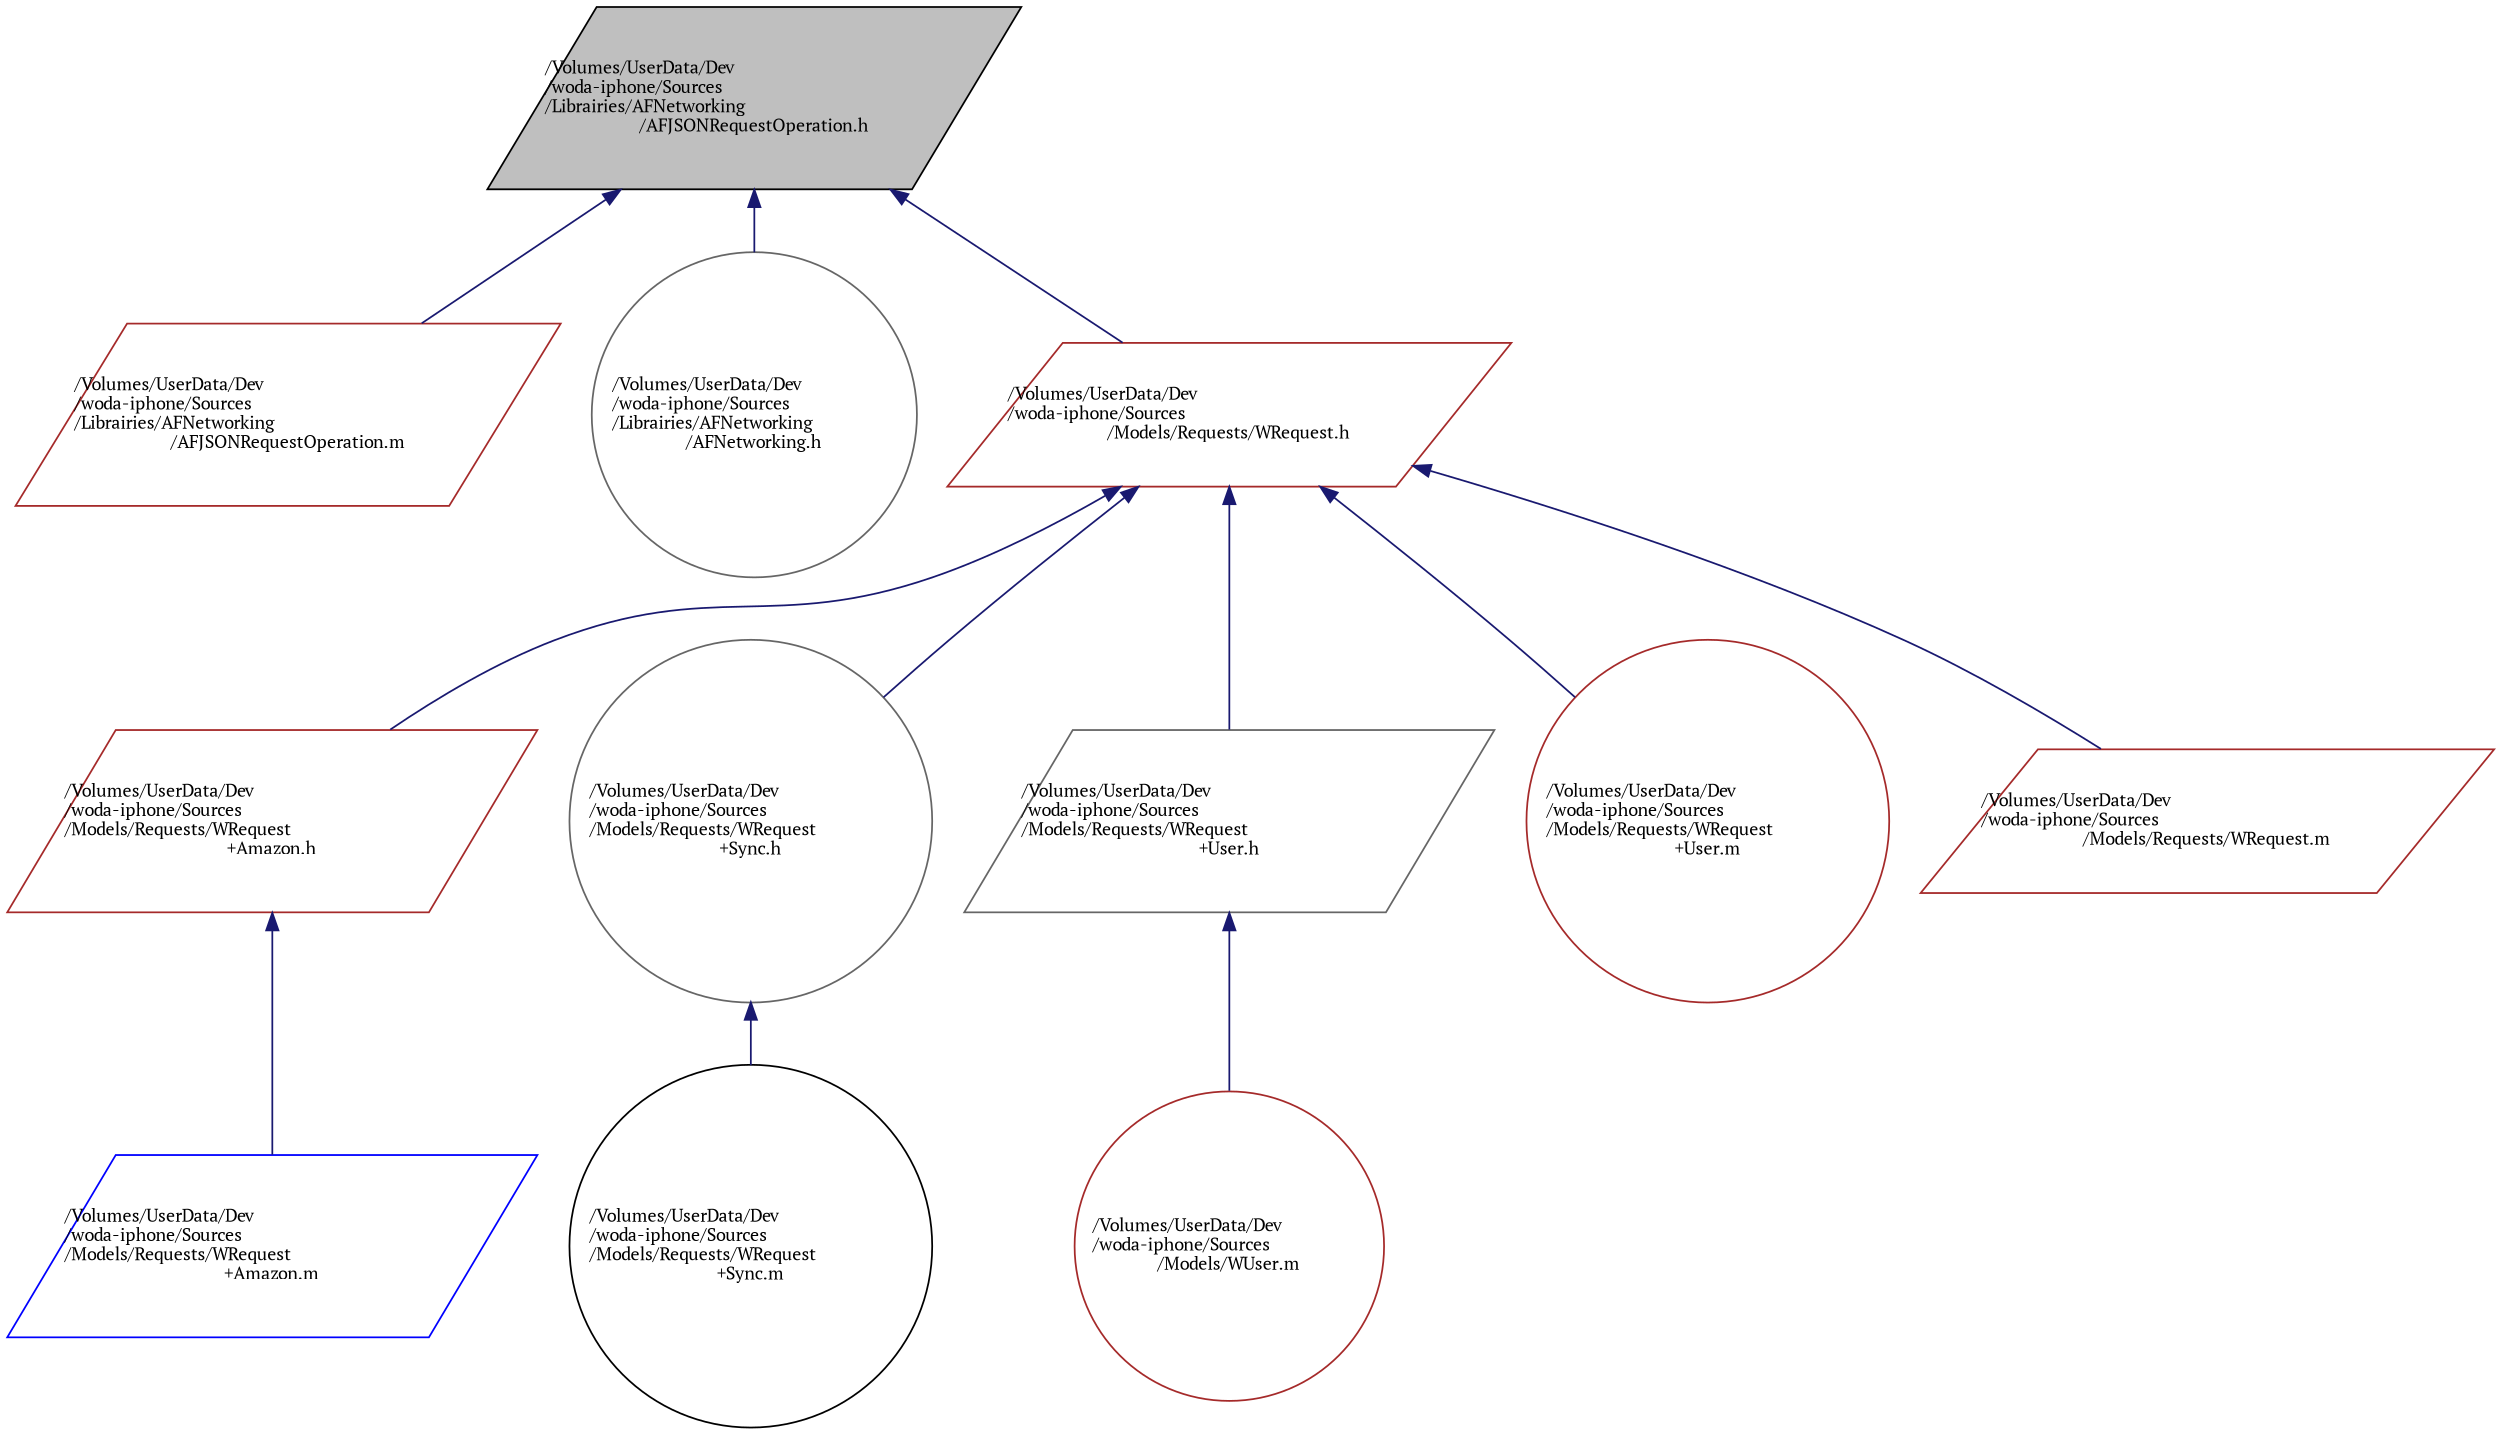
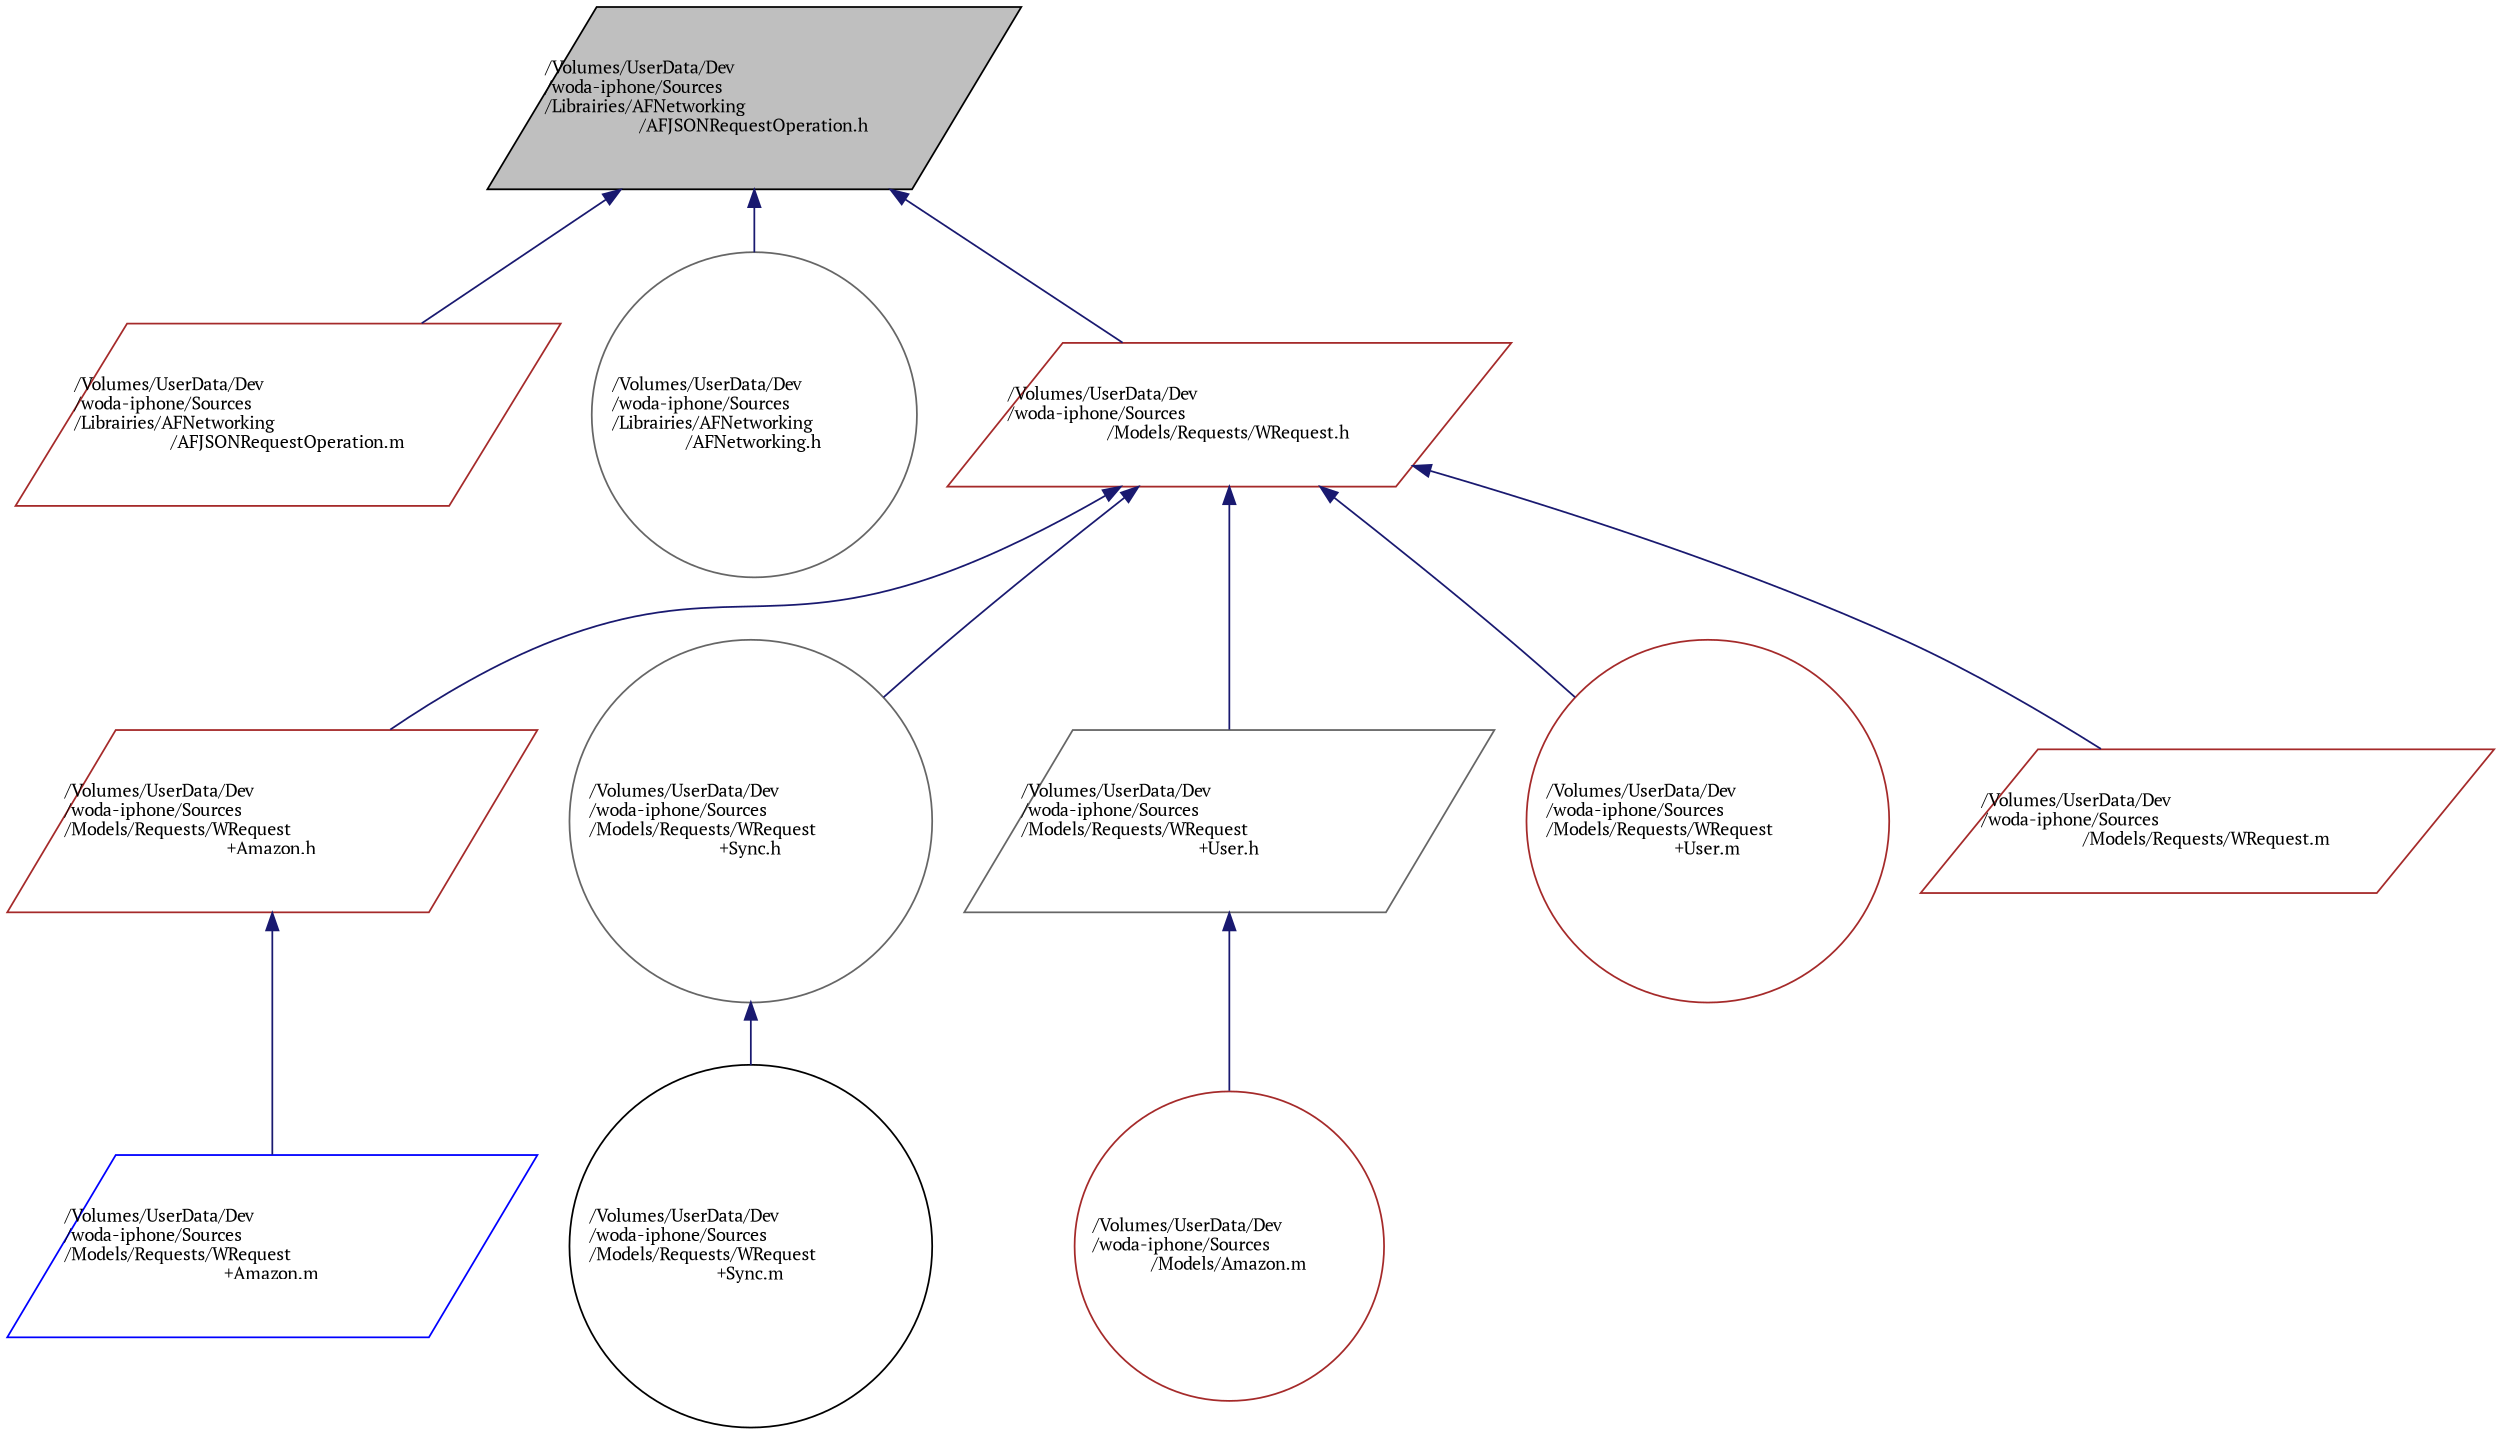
node "/Volumes/UserData/Dev /woda-iphone/Sources /Models/WUser.m": label "/Volumes/UserData/Dev /woda-iphone/Sources /Models/WUser.m" -> "/Volumes/UserData/Dev /woda-iphone/Sources /Models/Amazon.m"
